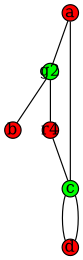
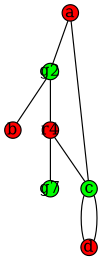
node "g7": added
